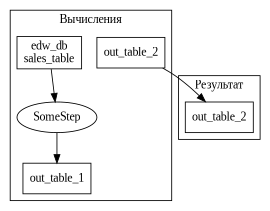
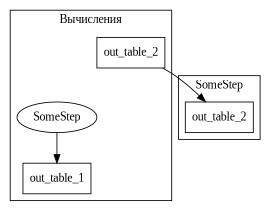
node "edw_db": removed
cluster "Результат": label "Результат" -> "SomeStep"
